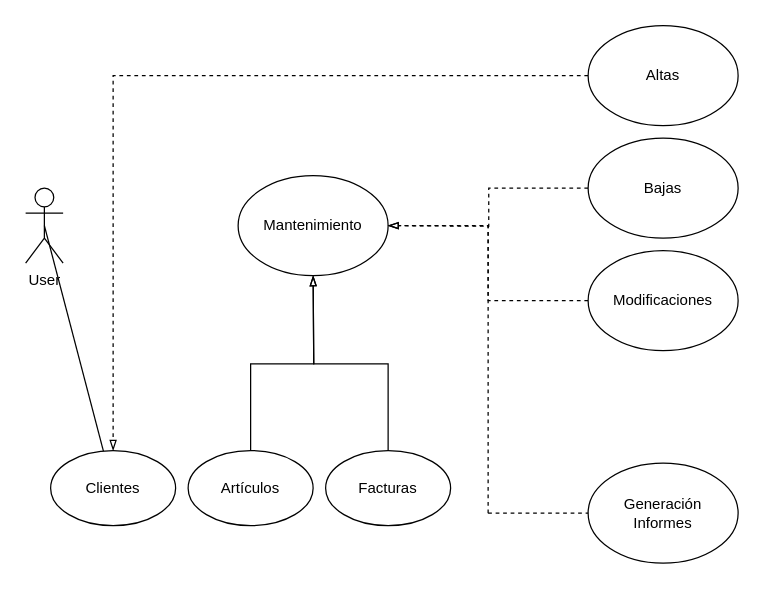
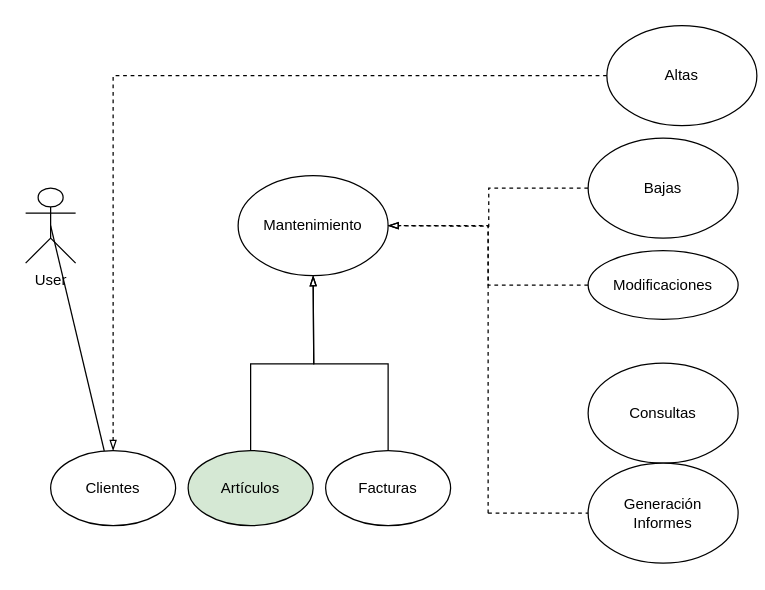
node "Altas": moved (663, 76) -> (682, 76)
node "User": size 38x75 -> 50x75
node "Modificaciones": size 150x100 -> 150x69
node "Consultas": added
node "Artículos": fillcolor #ffffff -> #d5e8d4
